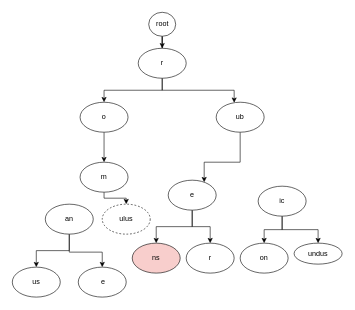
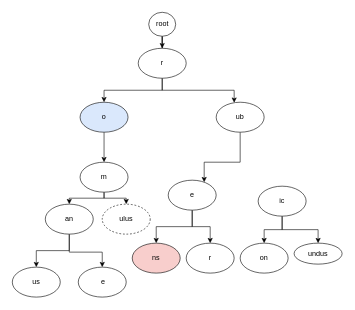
node "o": fillcolor #ffffff -> #dae8fc
edge "m" -> "an": added
